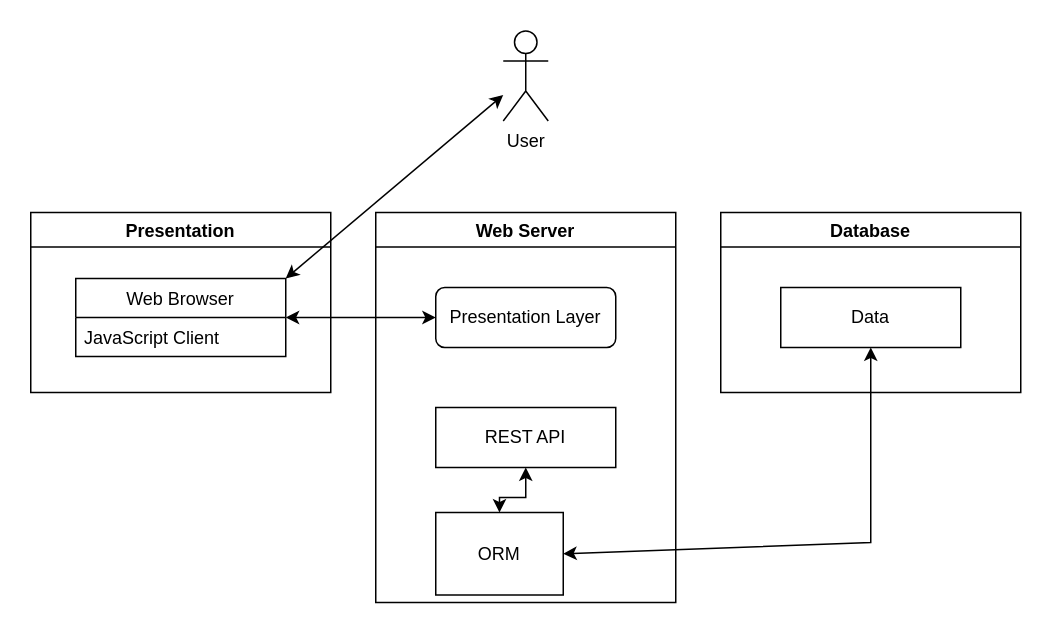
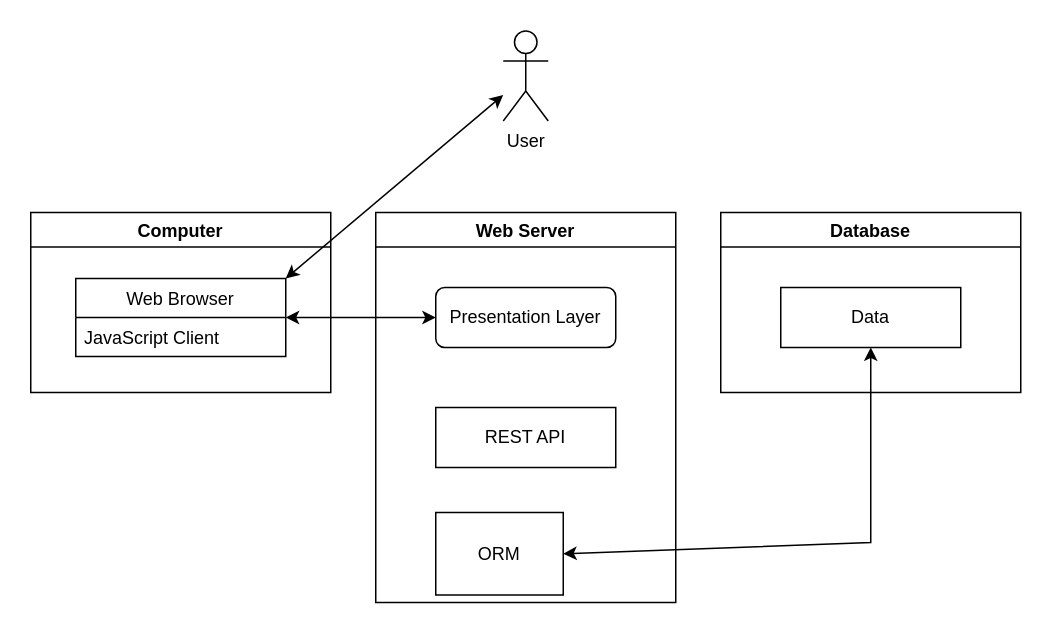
node "Presentation": label "Presentation" -> "Computer"
edge "REST API" -- "ORM": removed
